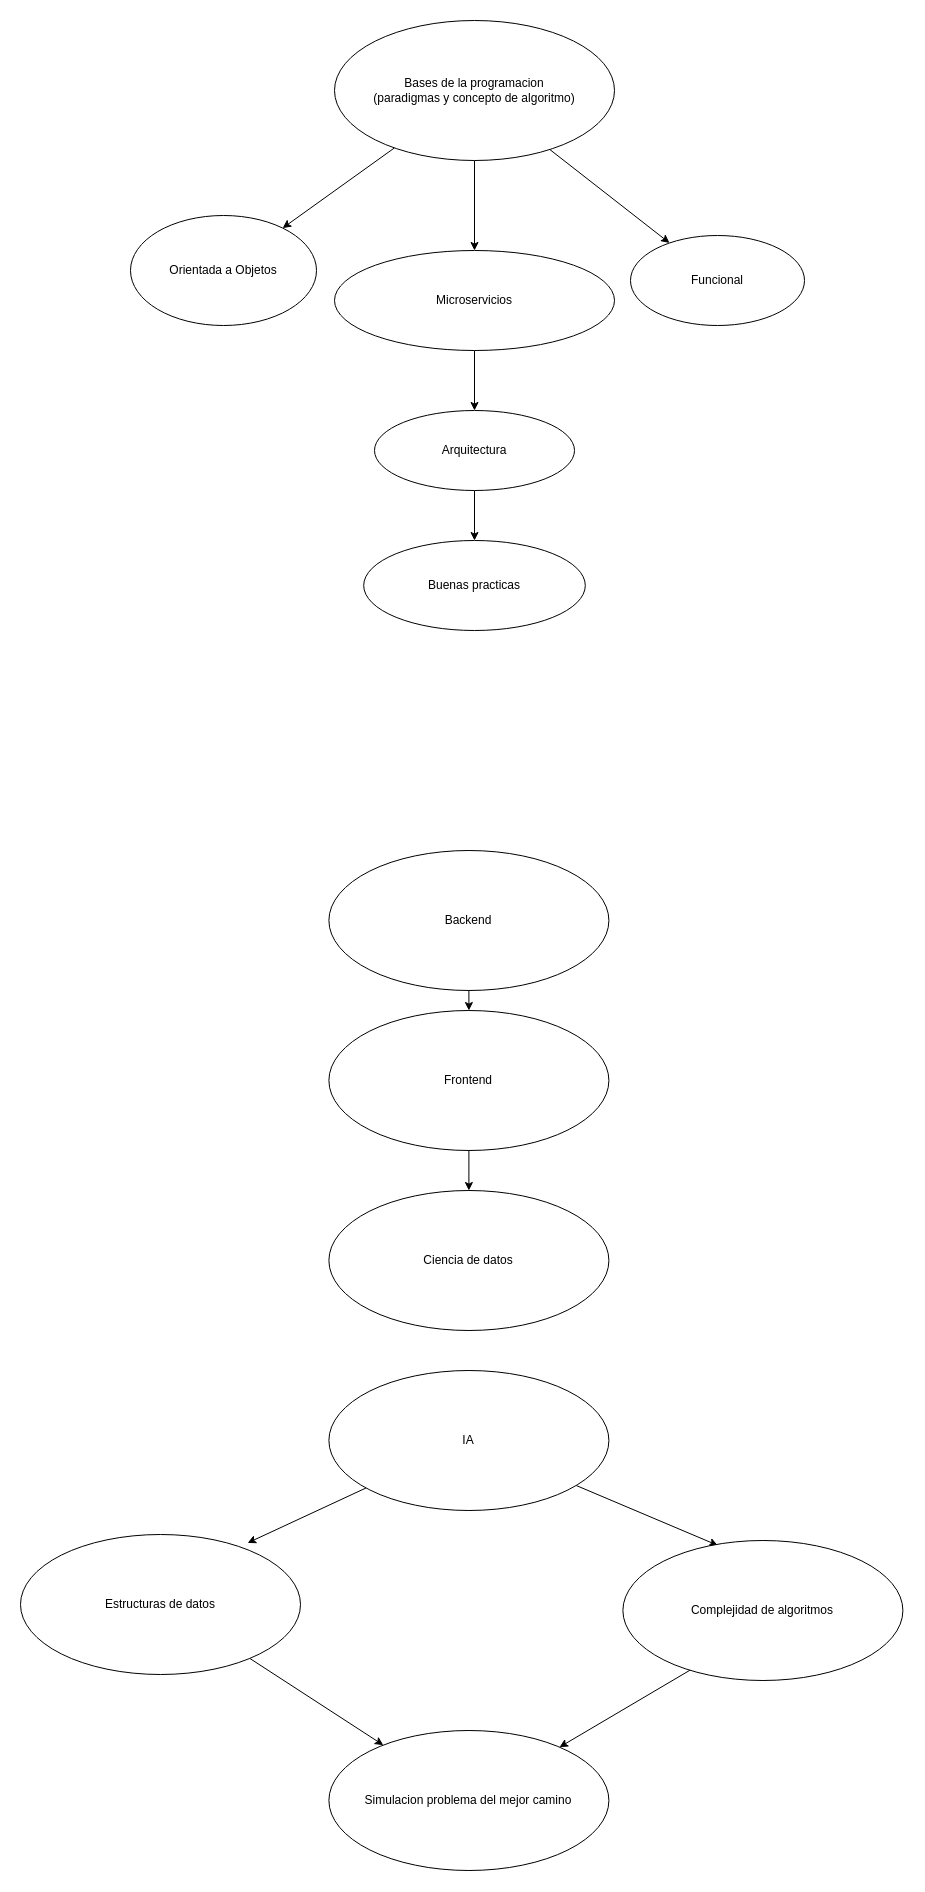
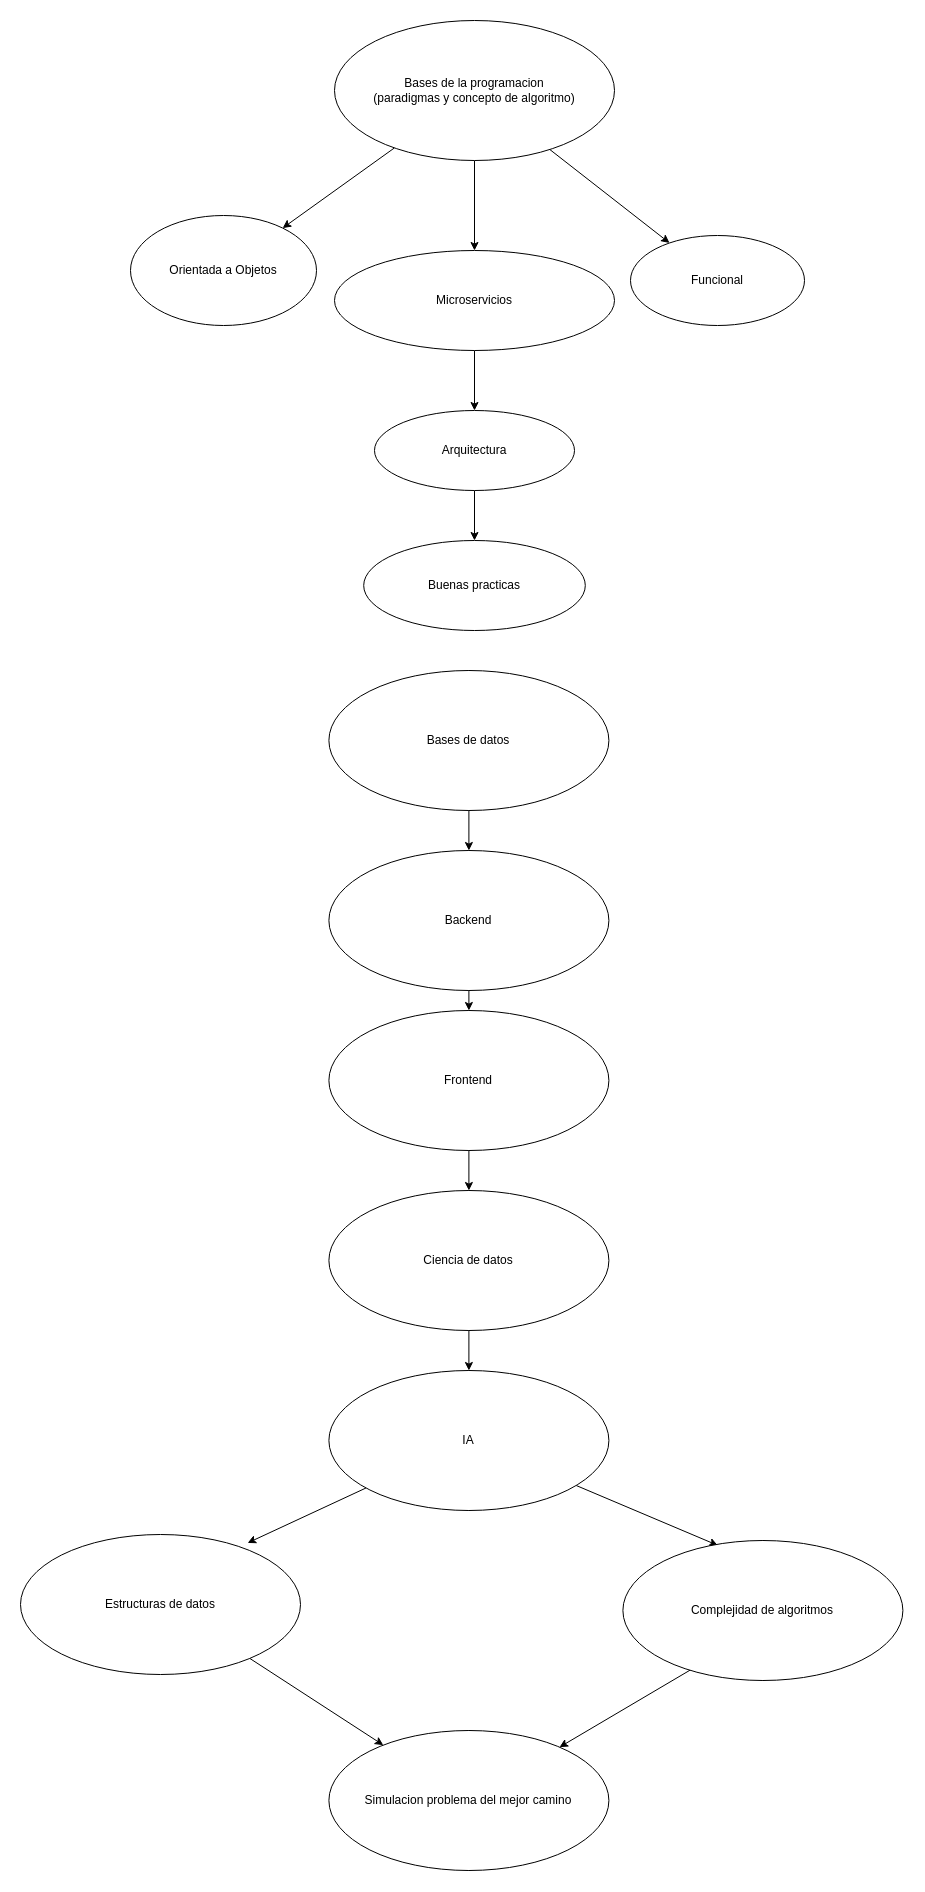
node "Bases de datos": added
edge "Bases de datos" -> "Backend": added
edge "Ciencia de datos" -> "IA": added
